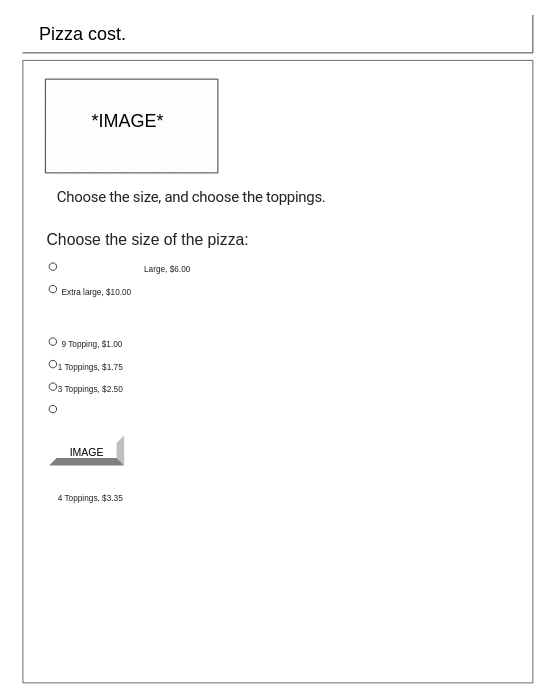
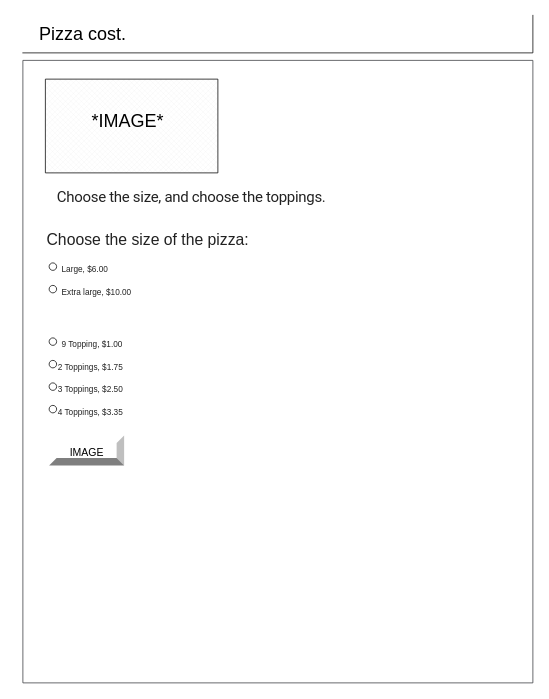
node "Large, $6.00": moved (169, 267) -> (87, 267)
node "1 Toppings, $1.75": label "1 Toppings, $1.75" -> "2 Toppings, $1.75"
node "4 Toppings, $3.35": moved (94, 495) -> (94, 409)
